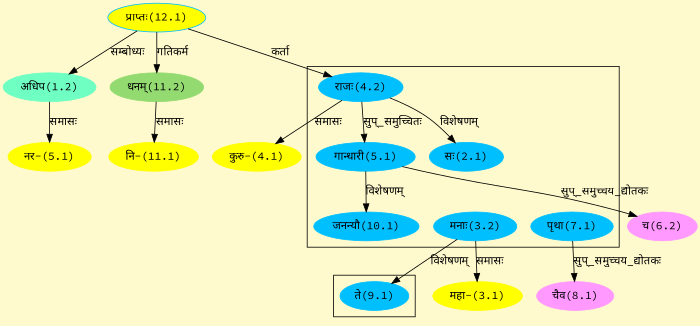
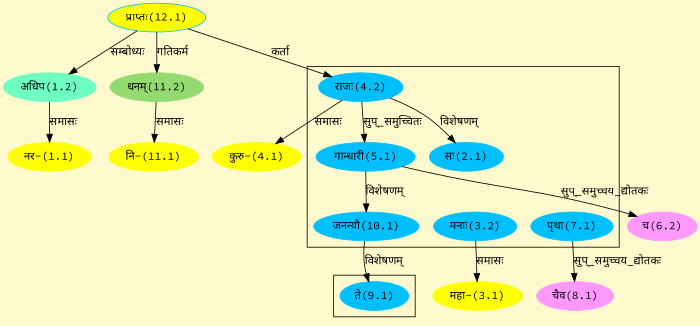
node "नर-(5.1)": label "नर-(5.1)" -> "नर-(1.1)"
edge "मनाः(3.2)" -> "ते(9.1)": now "जनन्यौ(10.1)" -> "ते(9.1)"
